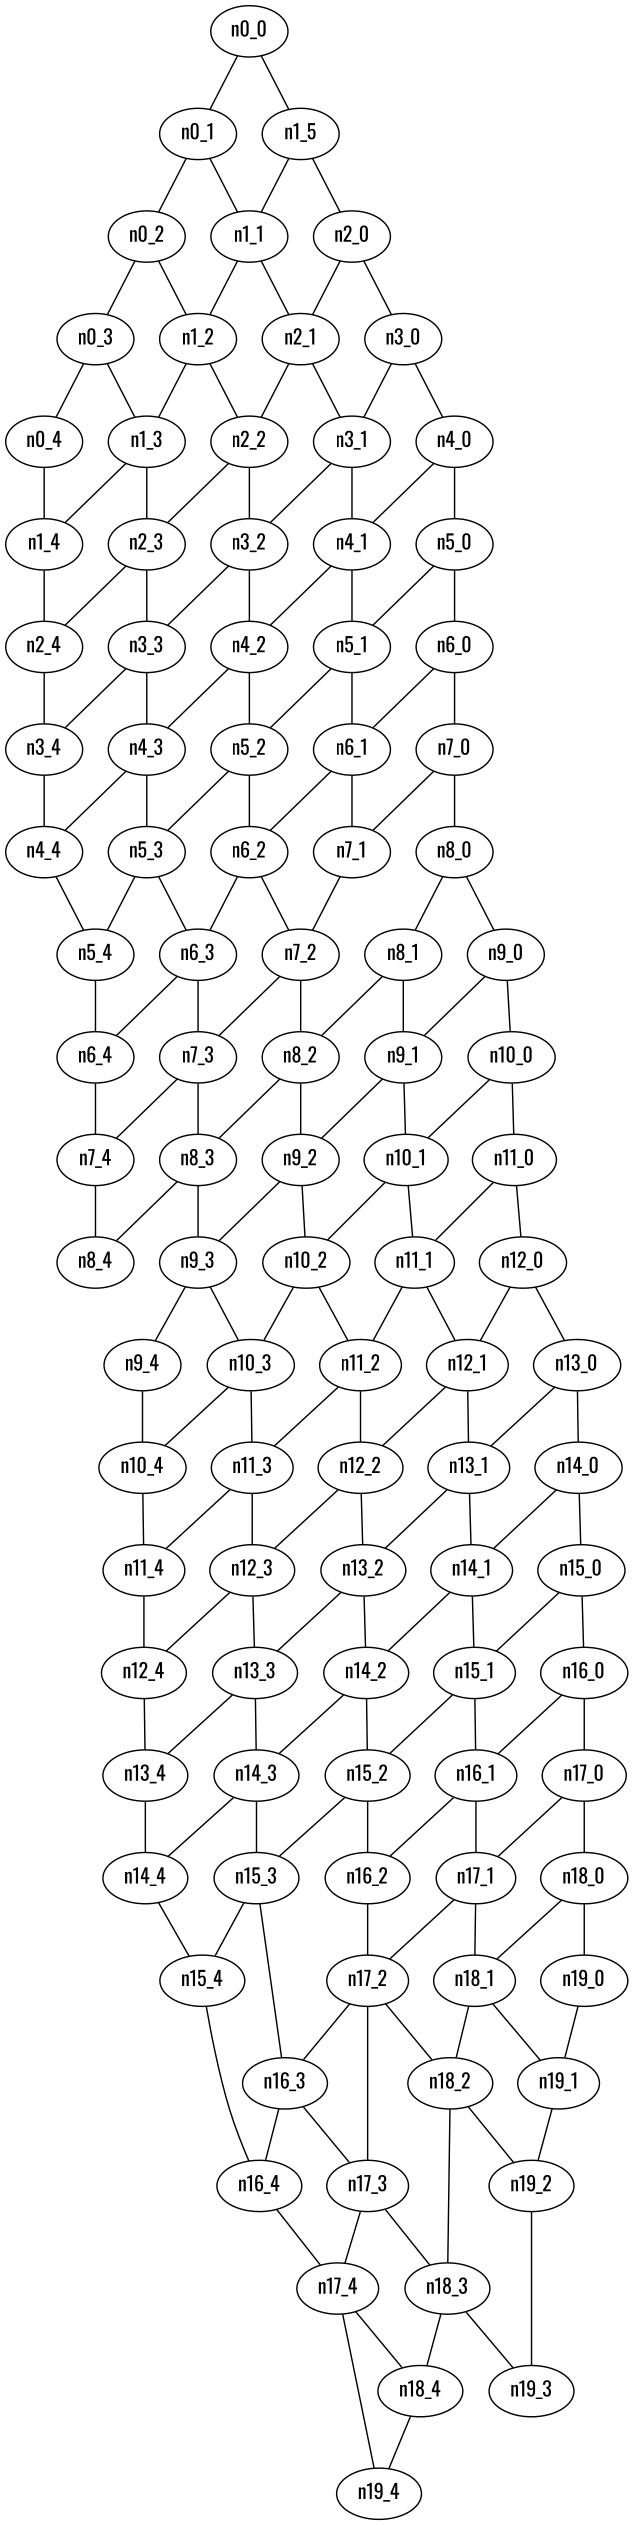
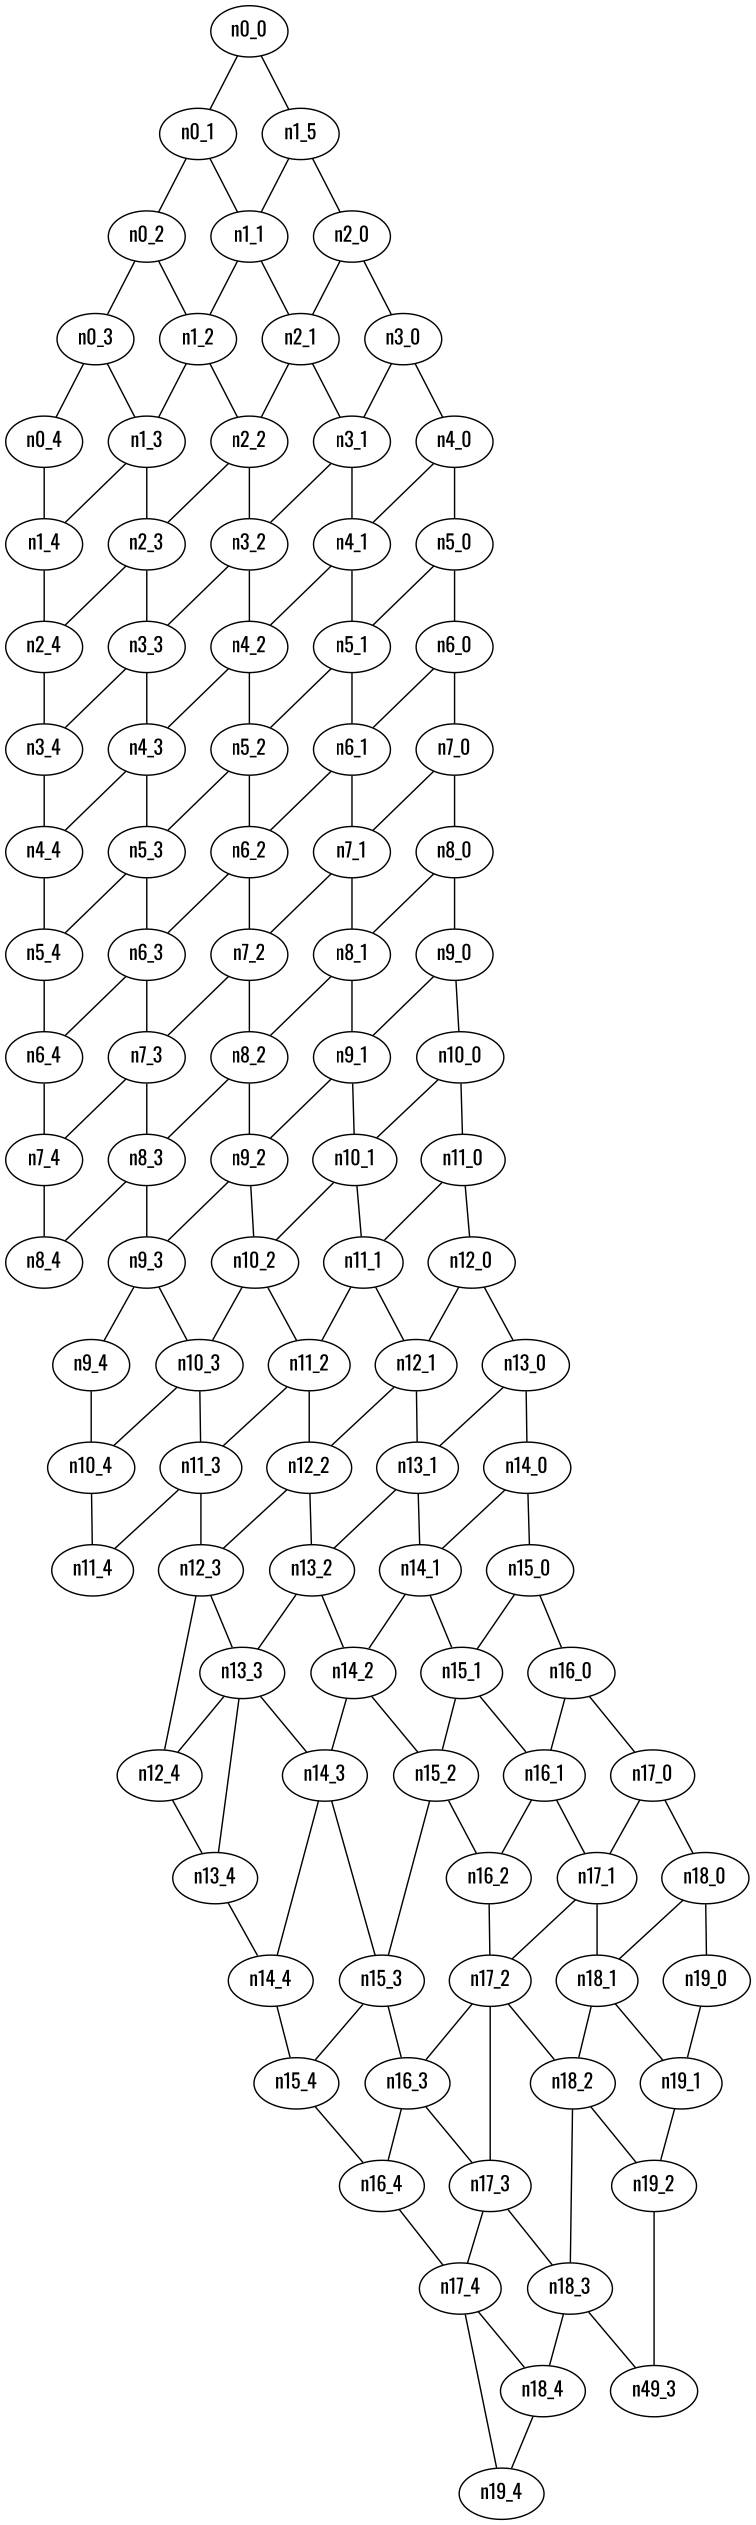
edge "n7_1" -- "n8_1": added
edge "n11_4" -- "n12_4": now "n13_3" -- "n12_4"
node "n19_3": label "n19_3" -> "n49_3"
